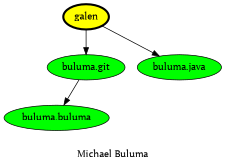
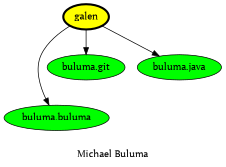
edge "buluma.git" -> "buluma.buluma": now "galen" -> "buluma.buluma"
